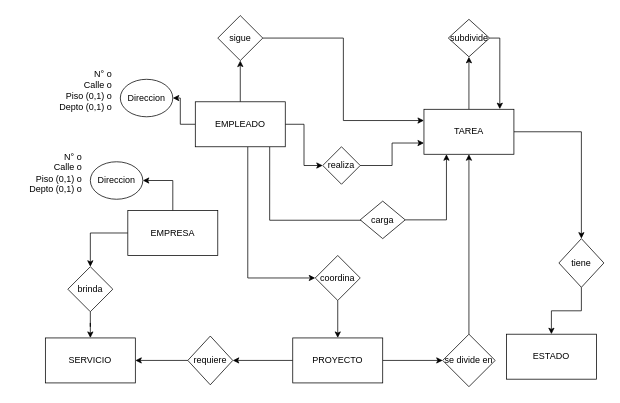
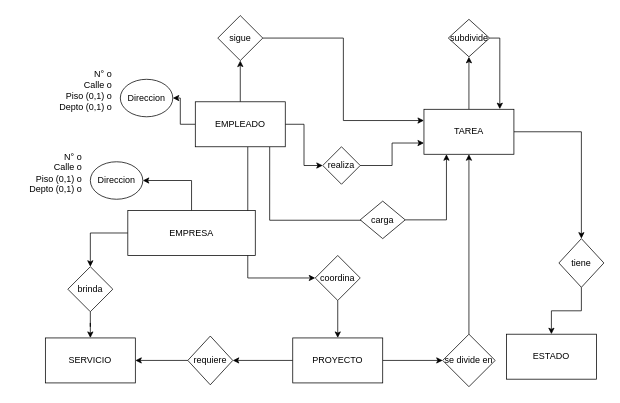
node "EMPRESA": size 90x45 -> 128x45
